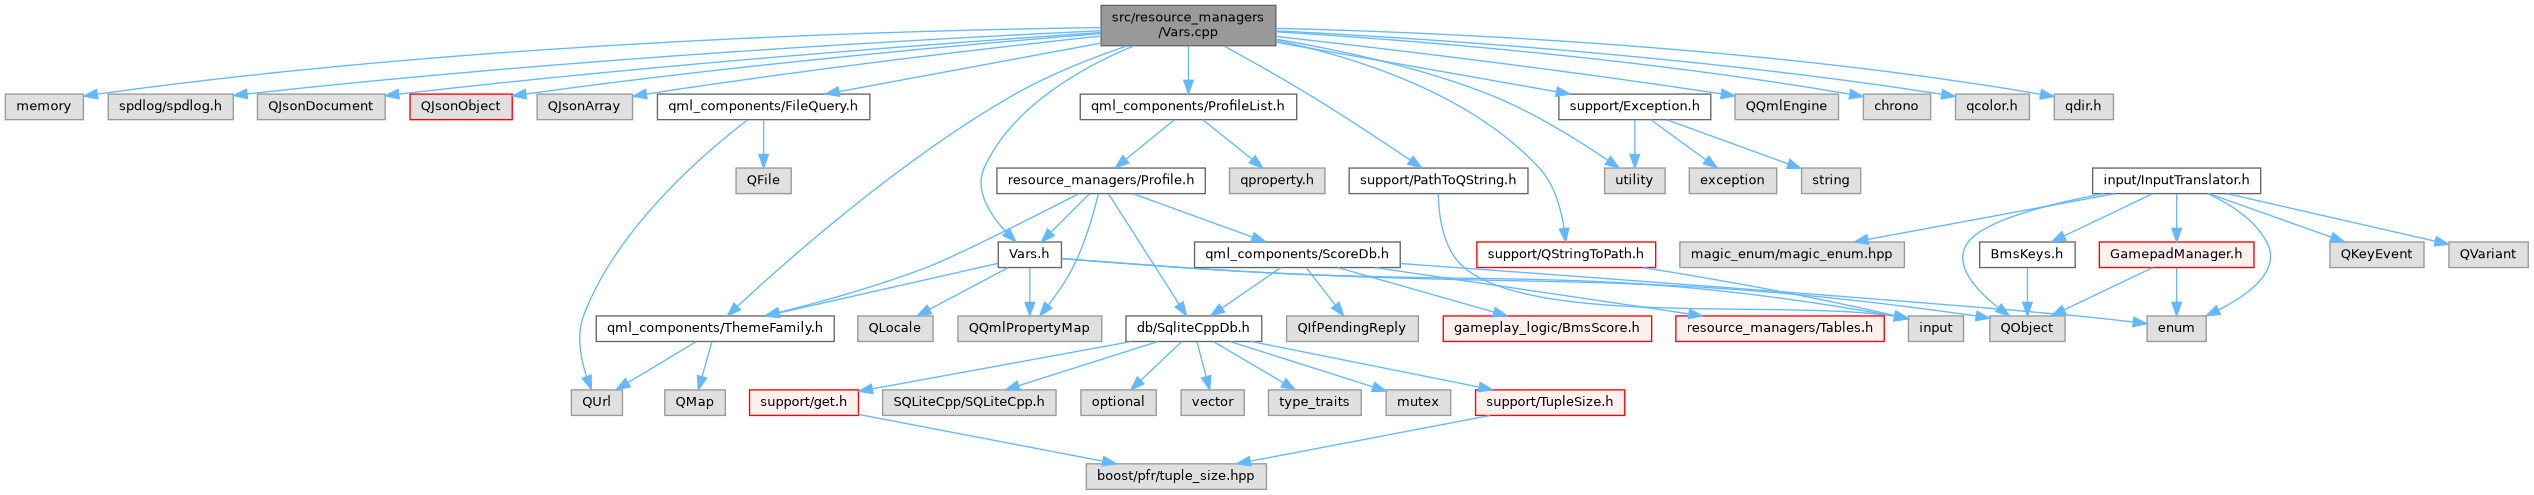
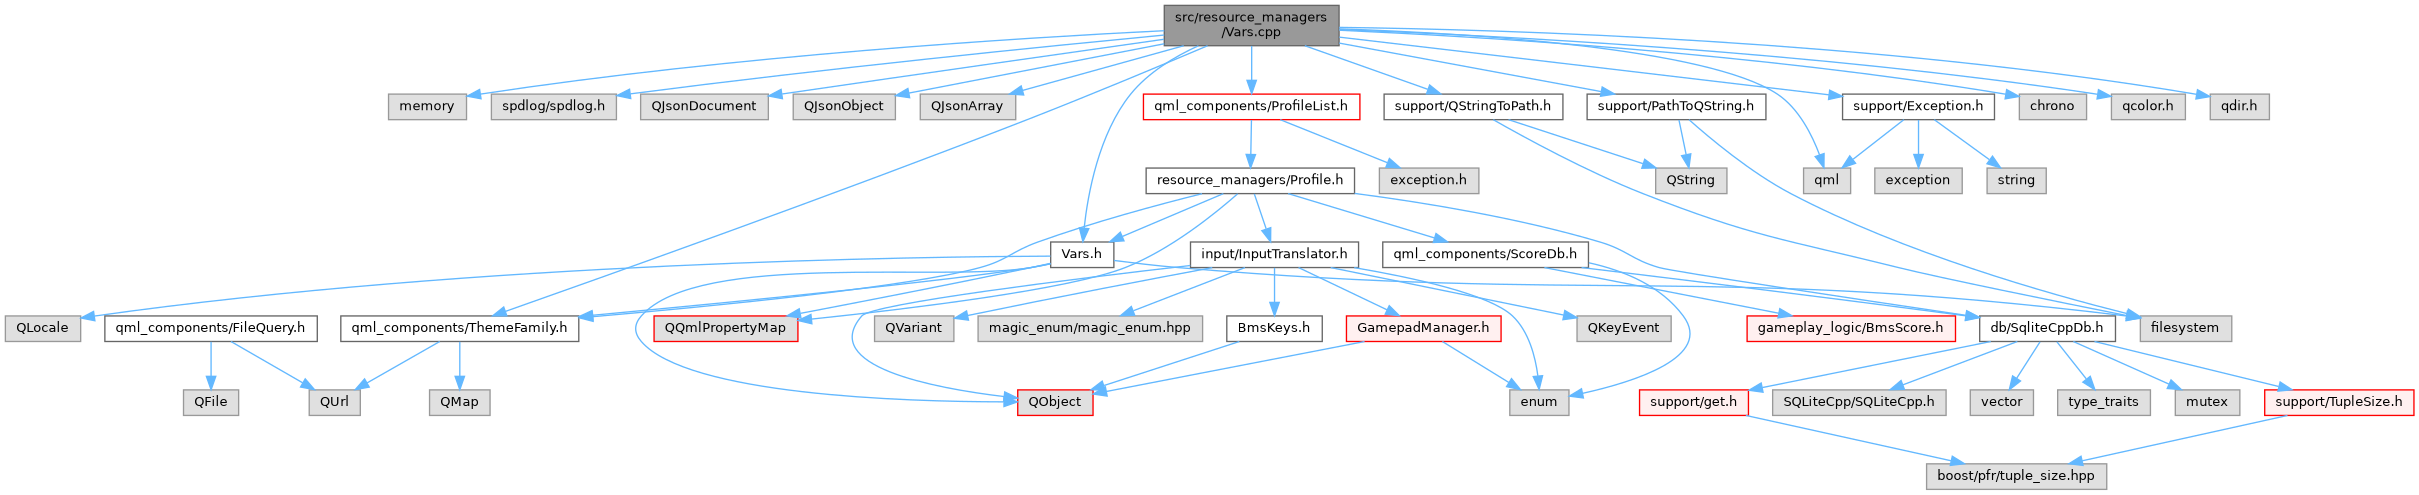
edge "src/resource_managers /Vars.cpp" -> "qml_components/FileQuery.h": removed
node "QJsonObject": color red -> grey60
node "qml_components/ProfileList.h": color grey40 -> red
node "QQmlEngine": removed
node "qproperty.h": label "qproperty.h" -> "exception.h"
node "utility": label "utility" -> "qml"
node "QString": added
edge "resource_managers/Profile.h" -> "input/InputTranslator.h": added
node "support/QStringToPath.h": color red -> grey40
node "QQmlPropertyMap": color grey60 -> red
node "QIfPendingReply": removed
node "resource_managers/Tables.h": removed
node "input": label "input" -> "filesystem"
node "QObject": color grey60 -> red
node "optional": removed
